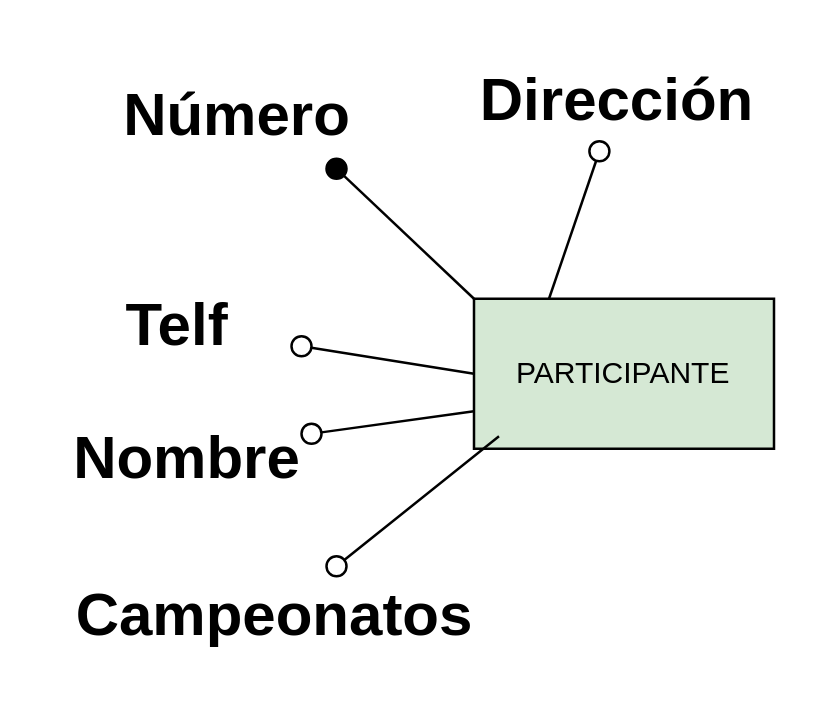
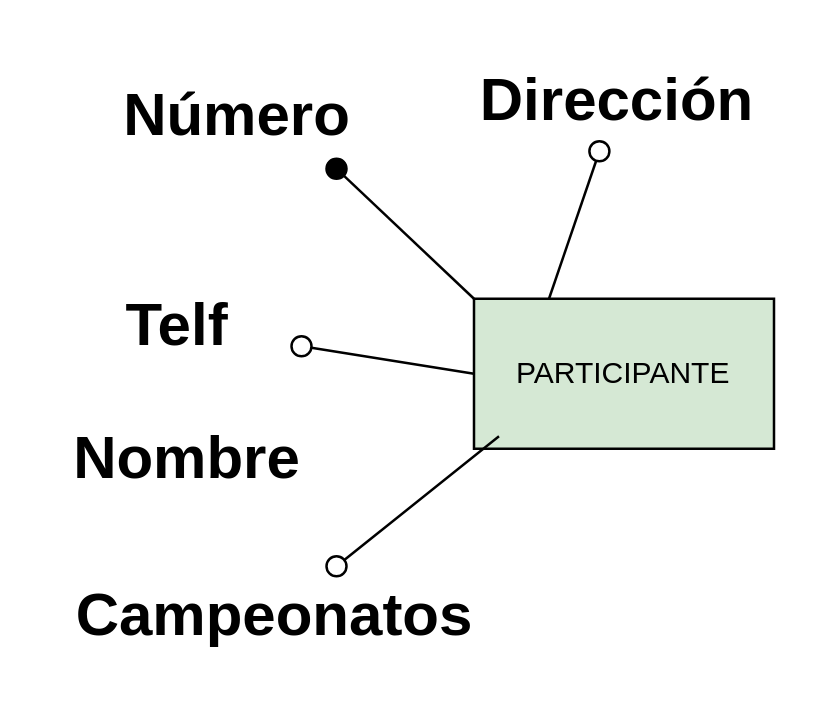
edge "PARTICIPANTE" -> "Nombre": removed
